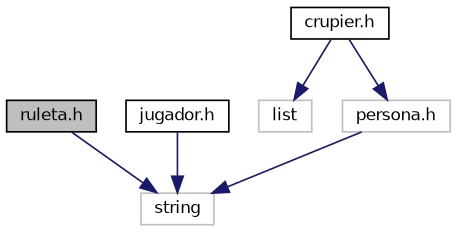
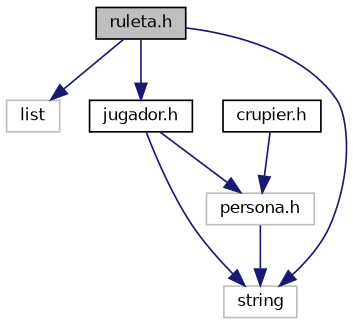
edge "ruleta.h" -> "jugador.h": added
edge "crupier.h" -> "list": now "ruleta.h" -> "list"
edge "jugador.h" -> "persona.h": added
